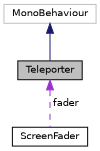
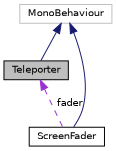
edge "ScreenFader" -> "MonoBehaviour": added
